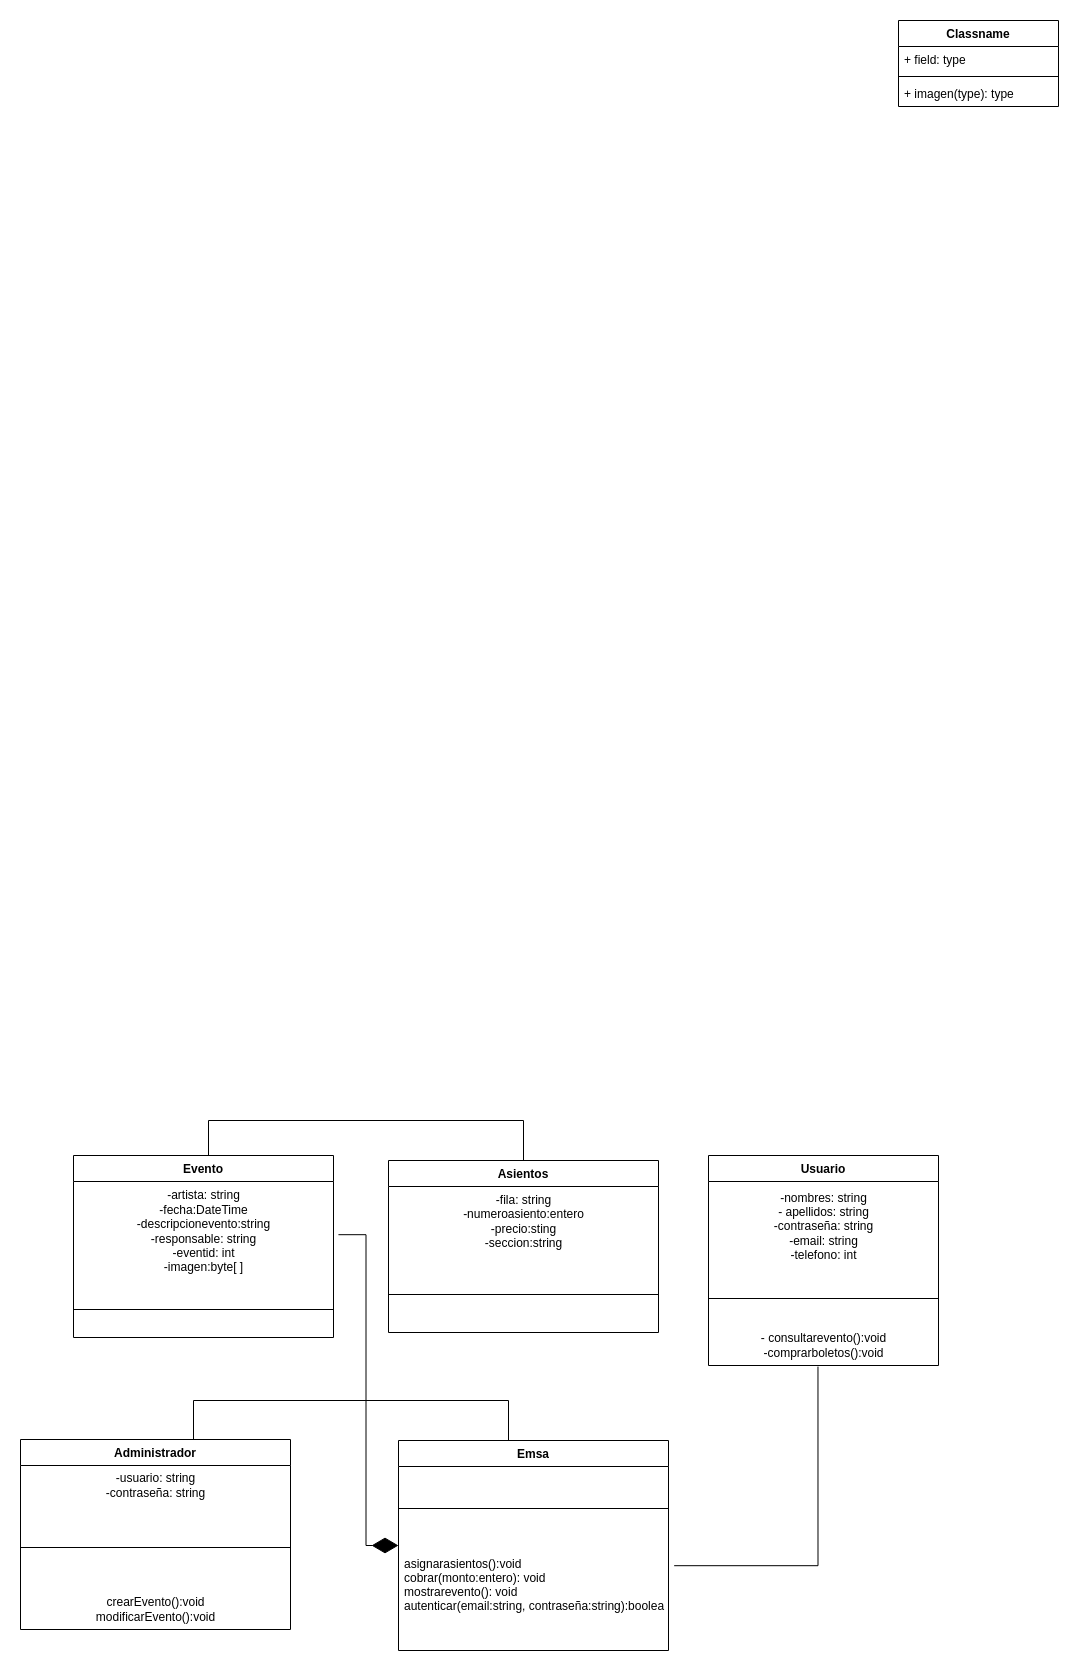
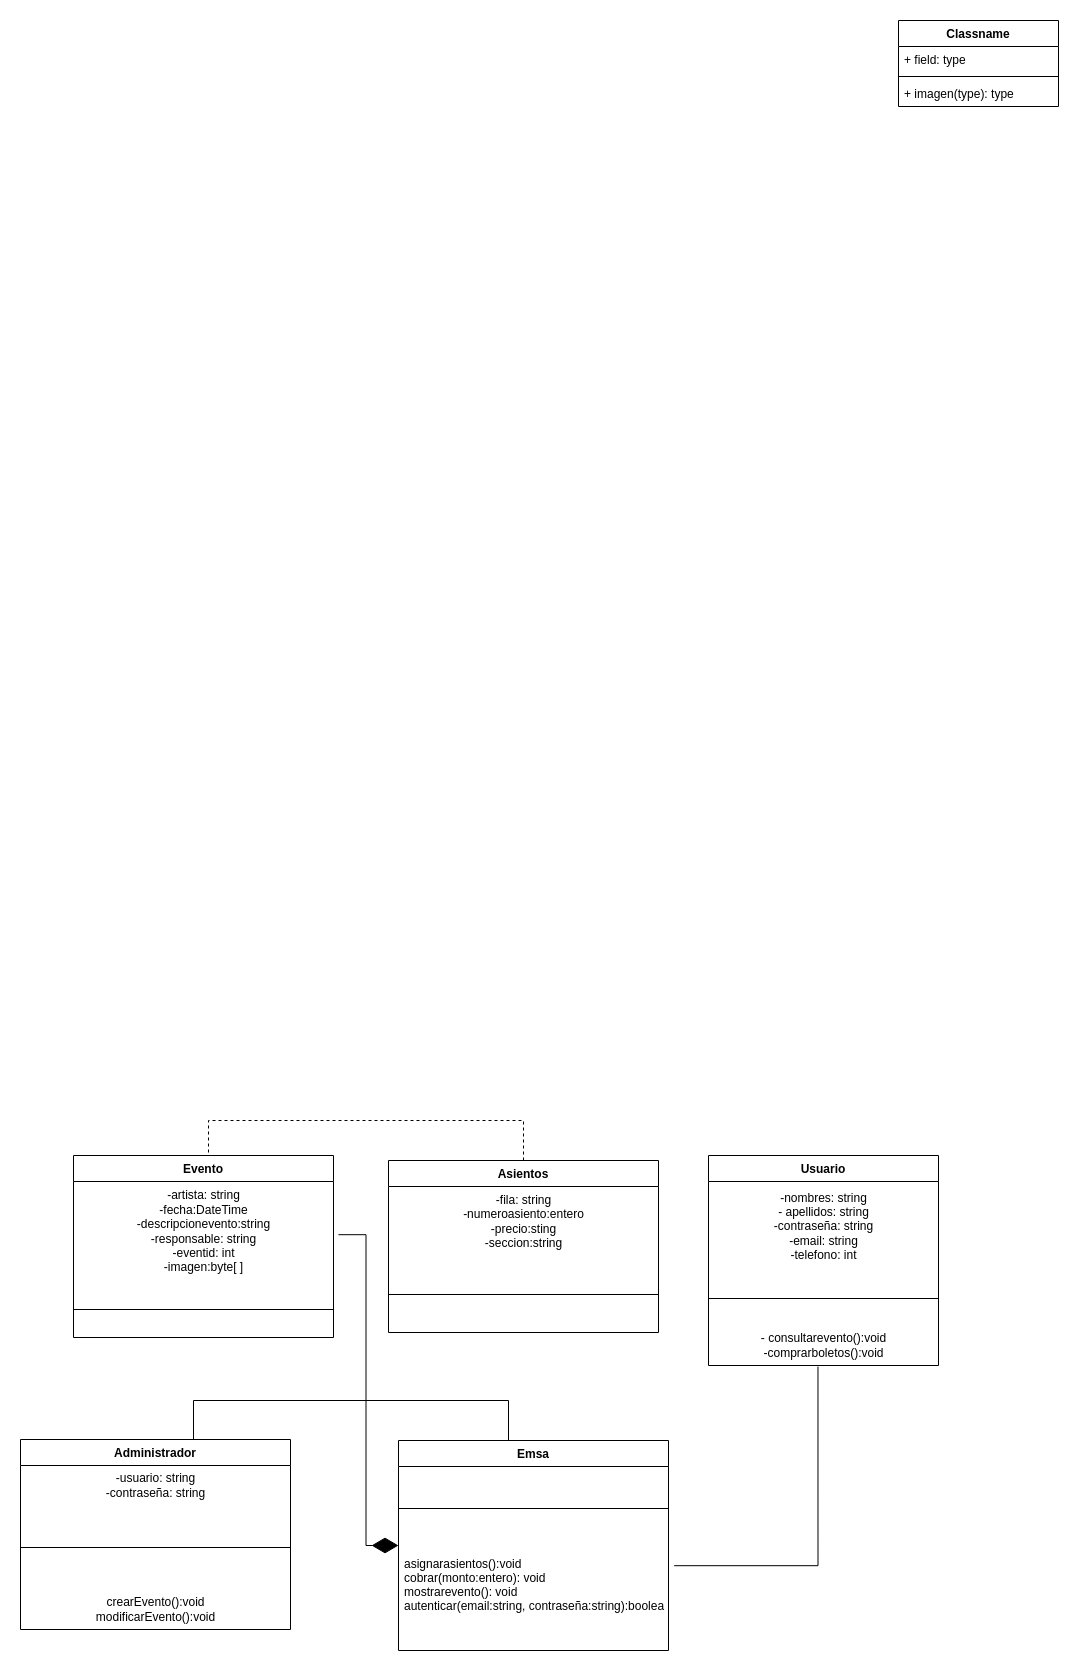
edge "Evento" -- "Asientos": style solid -> dashed
